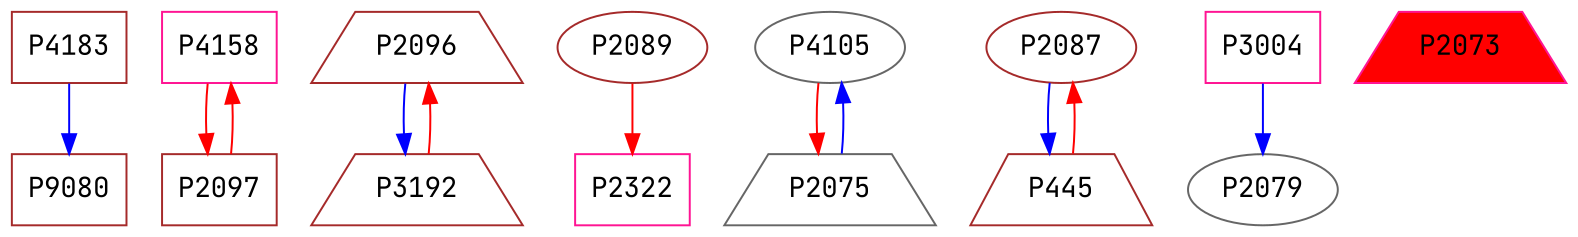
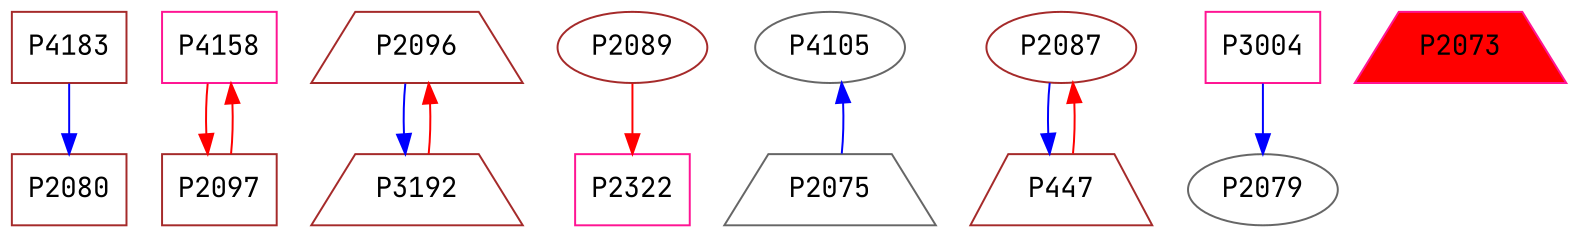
edge "P4105" -> "P2075": removed
node "P9080": label "P9080" -> "P2080"
node "P445": label "P445" -> "P447"
